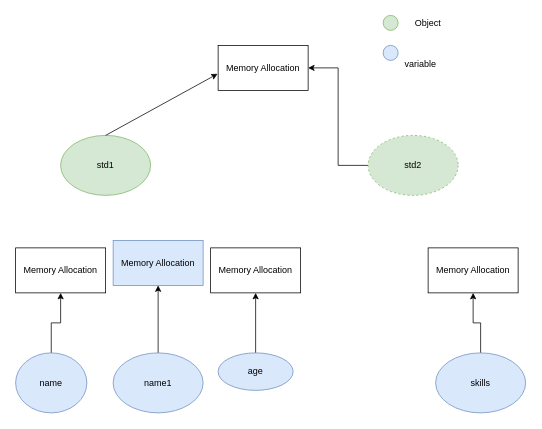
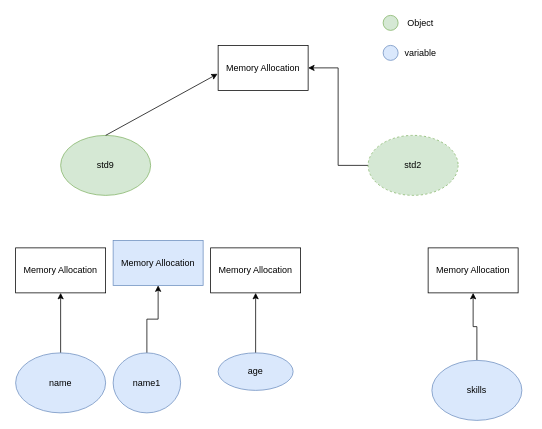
node "Object": moved (428, 23) -> (420, 23)
node "variable": moved (420, 64) -> (420, 53)
node "std1": label "std1" -> "std9"
node "name": size 71x60 -> 90x60
node "name1": size 90x60 -> 68x60
node "skills": moved (480, 383) -> (477, 390)
